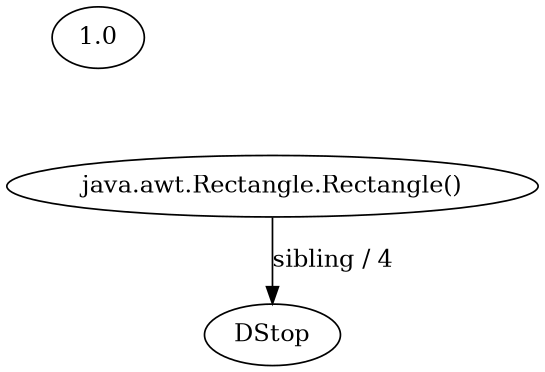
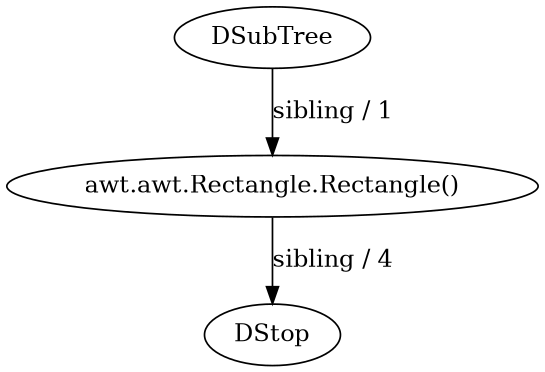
node "1.0": removed
node "DSubTree": added
node "java.awt.Rectangle.Rectangle()": label "java.awt.Rectangle.Rectangle()" -> "awt.awt.Rectangle.Rectangle()"
